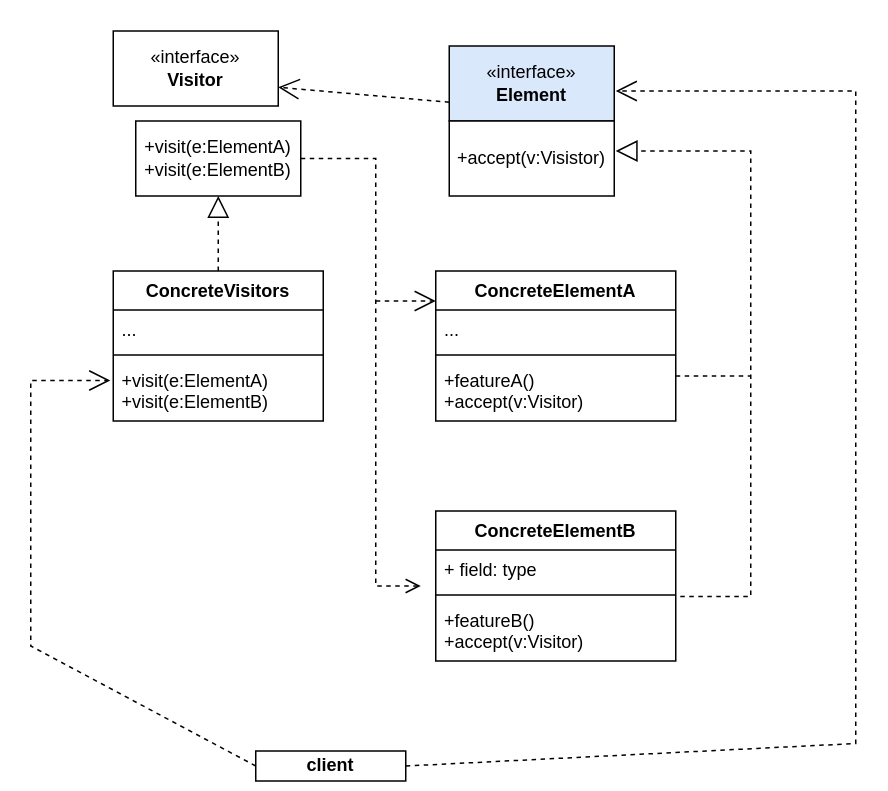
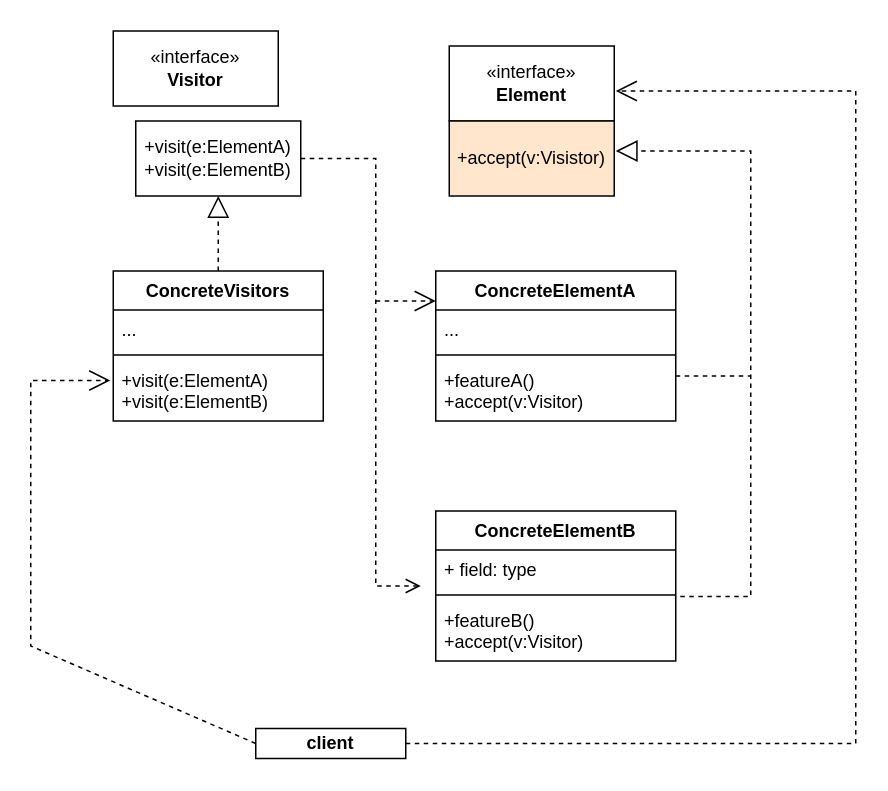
node "«interface» Element": fillcolor #dae8fc -> #ffffff
edge "«interface» Element" -> "«interface» Visitor": removed
node "+accept(v:Visistor)": fillcolor #ffffff -> #ffe6cc
node "client": moved (331, 766) -> (331, 743)
